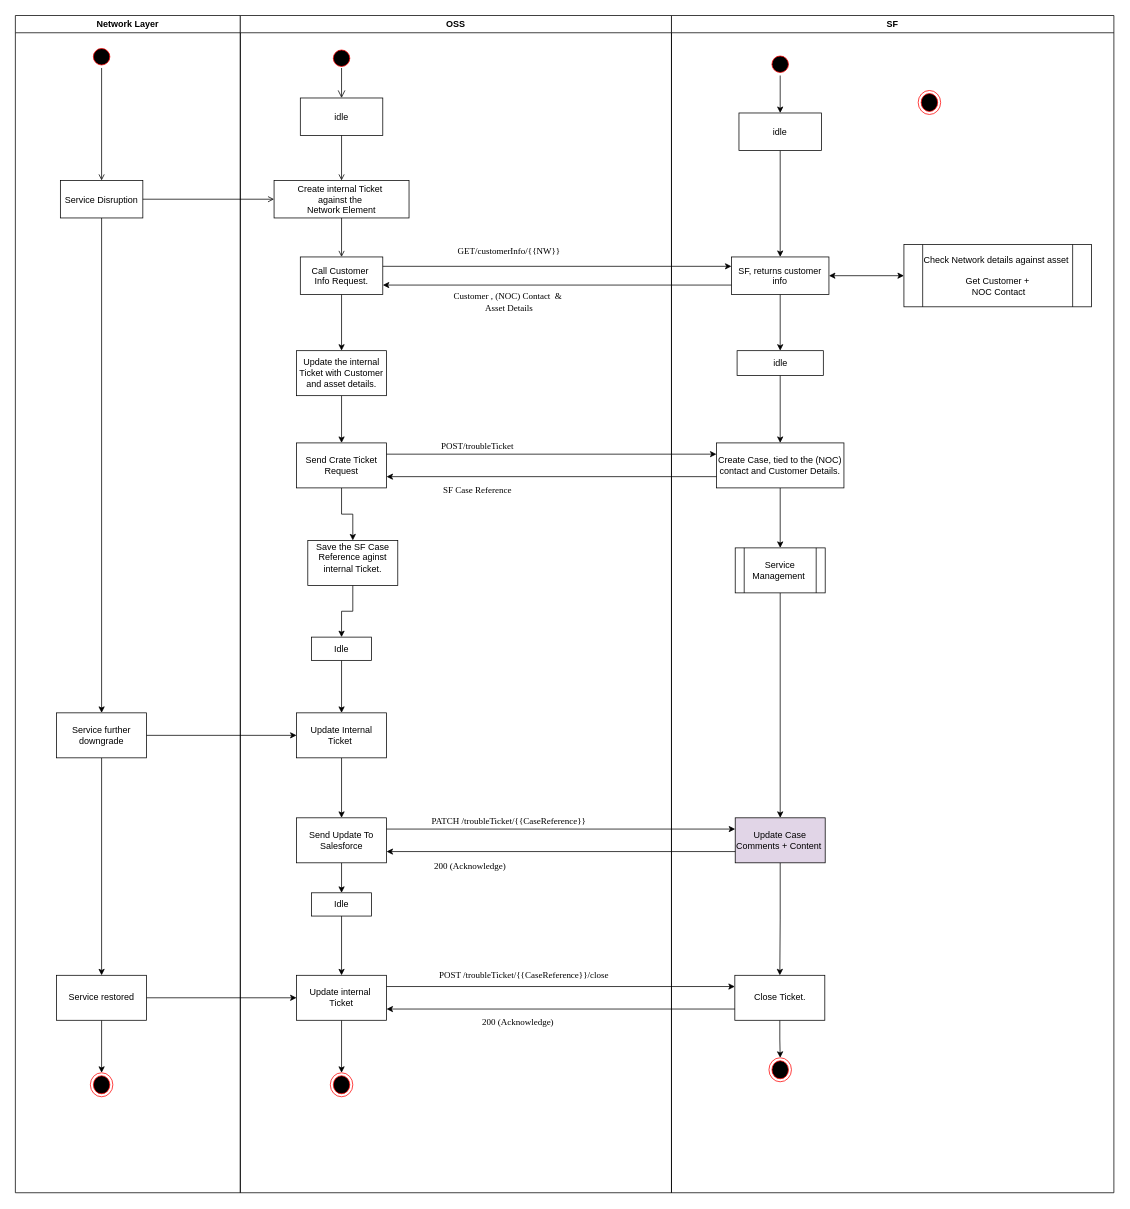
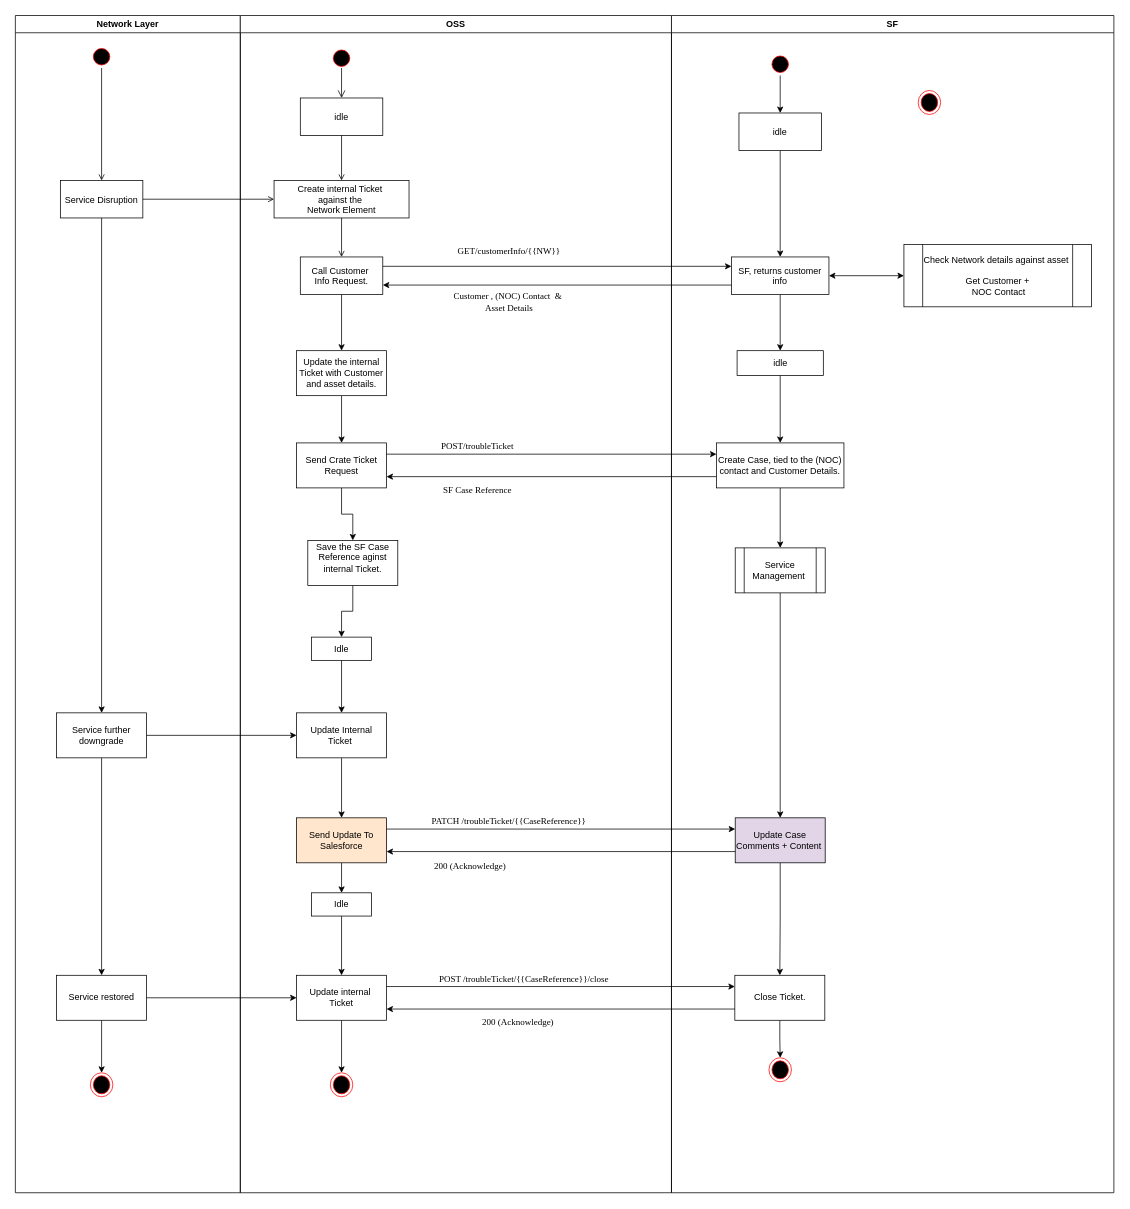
node "Send Update To Salesforce": fillcolor #ffffff -> #ffe6cc
node "POST /troubleTicket/{{CaseReference}}/close": size 248x15 -> 248x23
